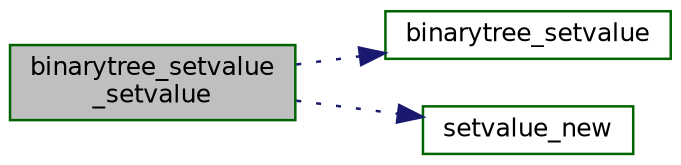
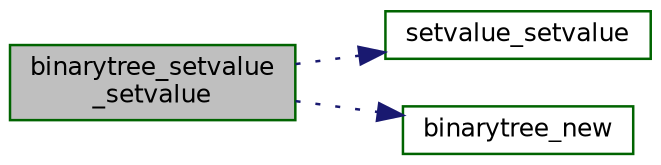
node "binarytree_setvalue": label "binarytree_setvalue" -> "setvalue_setvalue"
node "setvalue_new": label "setvalue_new" -> "binarytree_new"
